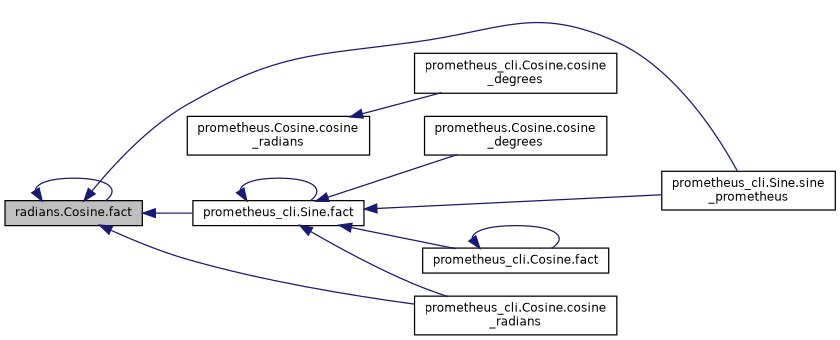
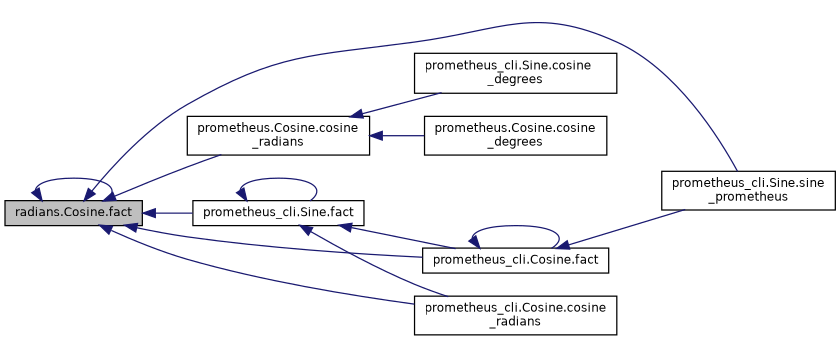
node "prometheus_cli.Cosine.cosine _degrees": label "prometheus_cli.Cosine.cosine _degrees" -> "prometheus_cli.Sine.cosine _degrees"
edge "prometheus.Cosine.cosine _radians" -> "radians.Cosine.fact": added
edge "prometheus.Cosine.cosine _degrees" -> "prometheus_cli.Sine.fact": now "prometheus.Cosine.cosine _degrees" -> "prometheus.Cosine.cosine _radians"
edge "prometheus_cli.Sine.sine _prometheus" -> "prometheus_cli.Sine.fact": now "prometheus_cli.Sine.sine _prometheus" -> "prometheus_cli.Cosine.fact"
edge "prometheus_cli.Cosine.fact" -> "radians.Cosine.fact": added
